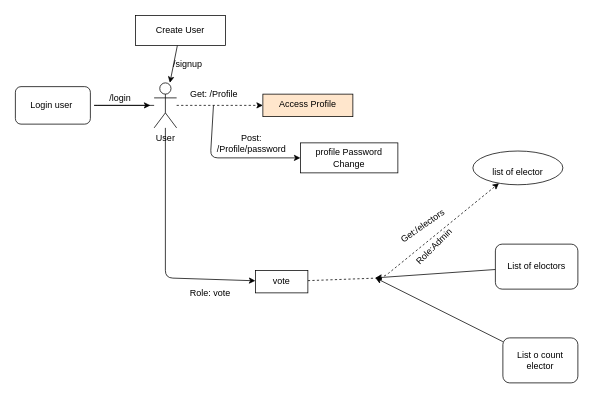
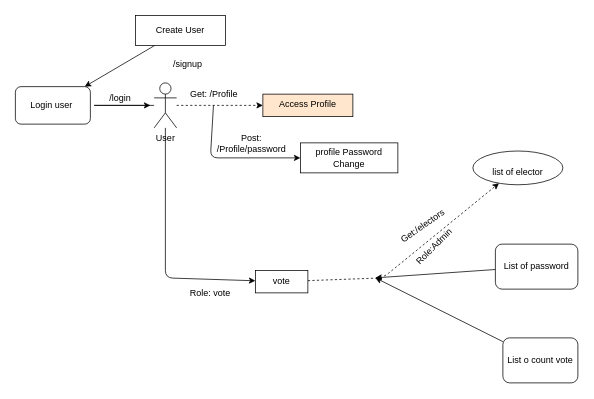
edge "Create User" -> "User": now "Create User" -> "Login user"
node "List of eloctors": label "List of eloctors" -> "List of password"
node "List o count elector": label "List o count elector" -> "List o count vote"
